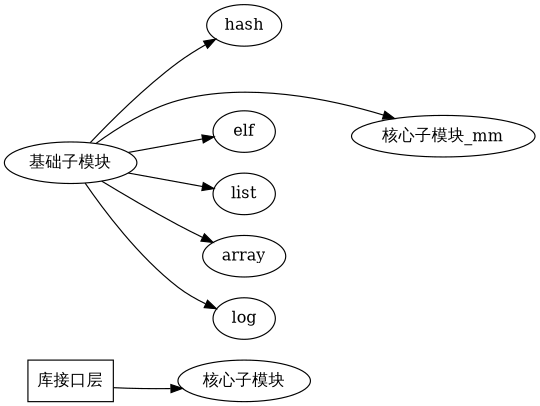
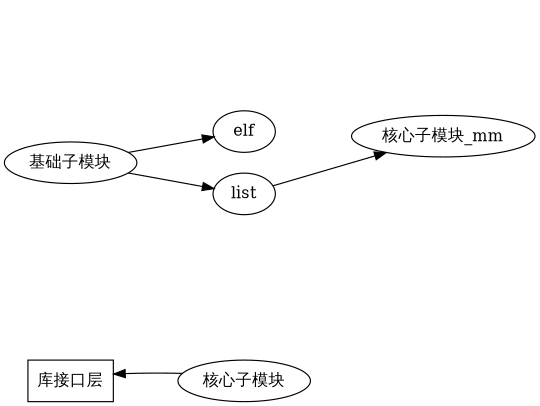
node "hash": removed
edge "基础子模块" -> "核心子模块_mm": now "list" -> "核心子模块_mm"
node "array": removed
node "log": removed
edge "库接口层" -> "核心子模块": reversed
